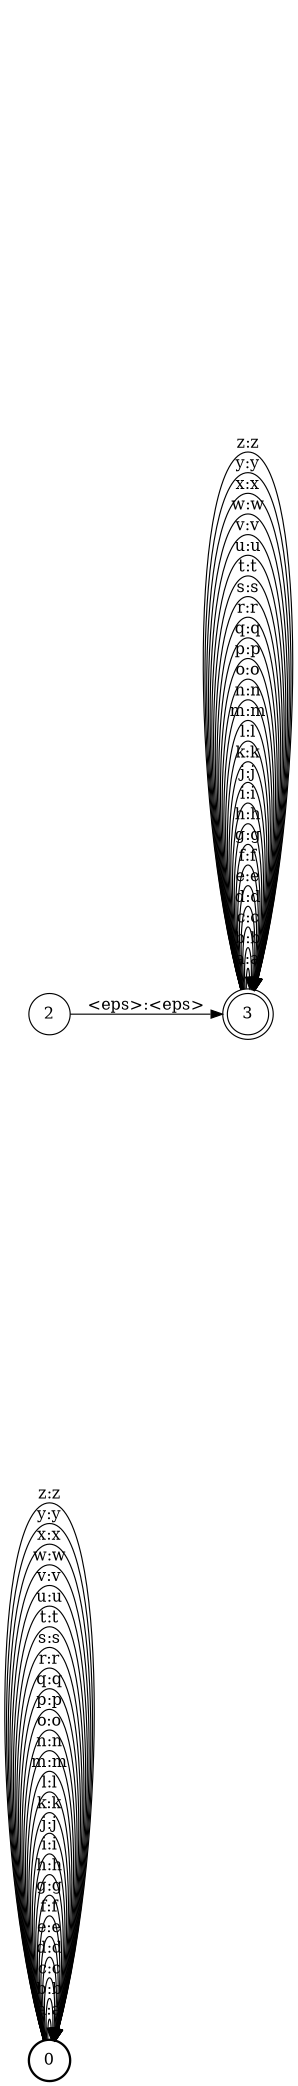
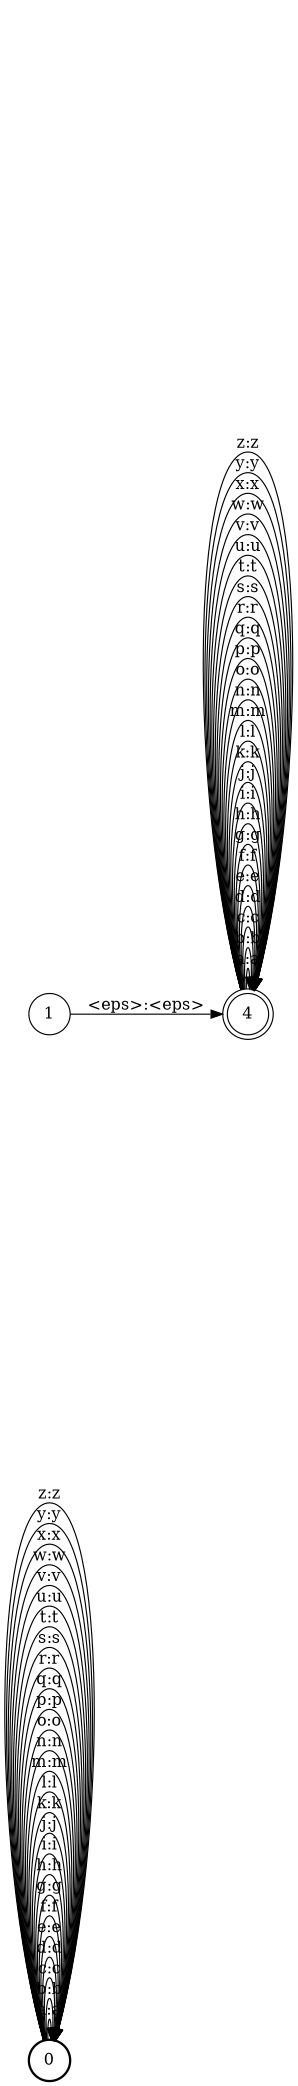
node "2": label "2" -> "1"
node "3": label "3" -> "4"
